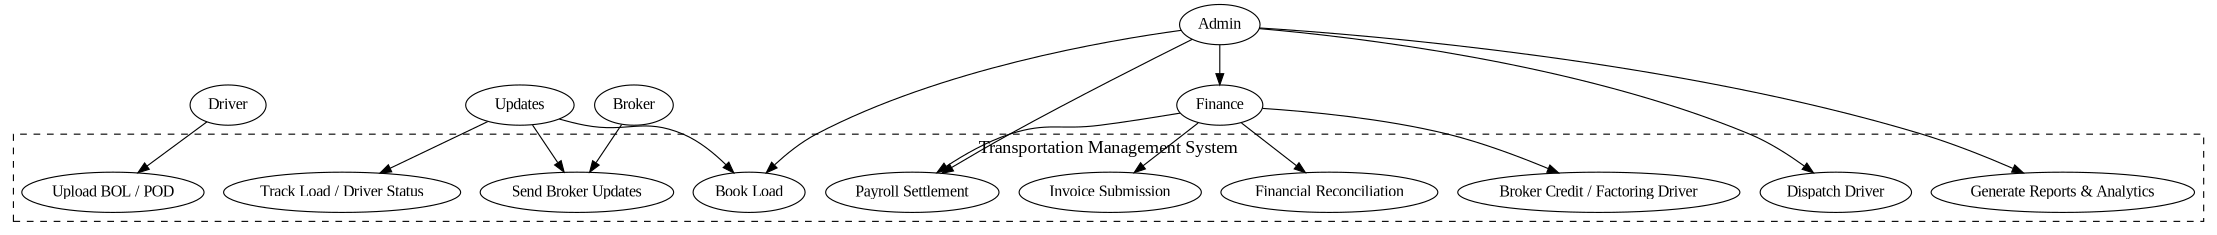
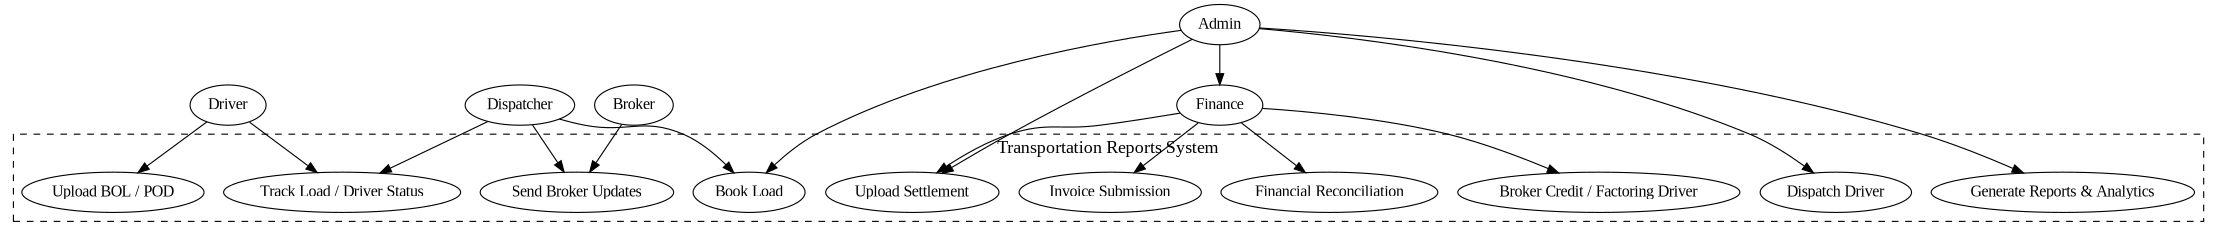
node "Updates": label "Updates" -> "Dispatcher"
edge "Driver" -> "Track Load / Driver Status": added
cluster "Transportation Management System": label "Transportation Management System" -> "Transportation Reports System"
node "Payroll Settlement": label "Payroll Settlement" -> "Upload Settlement"
